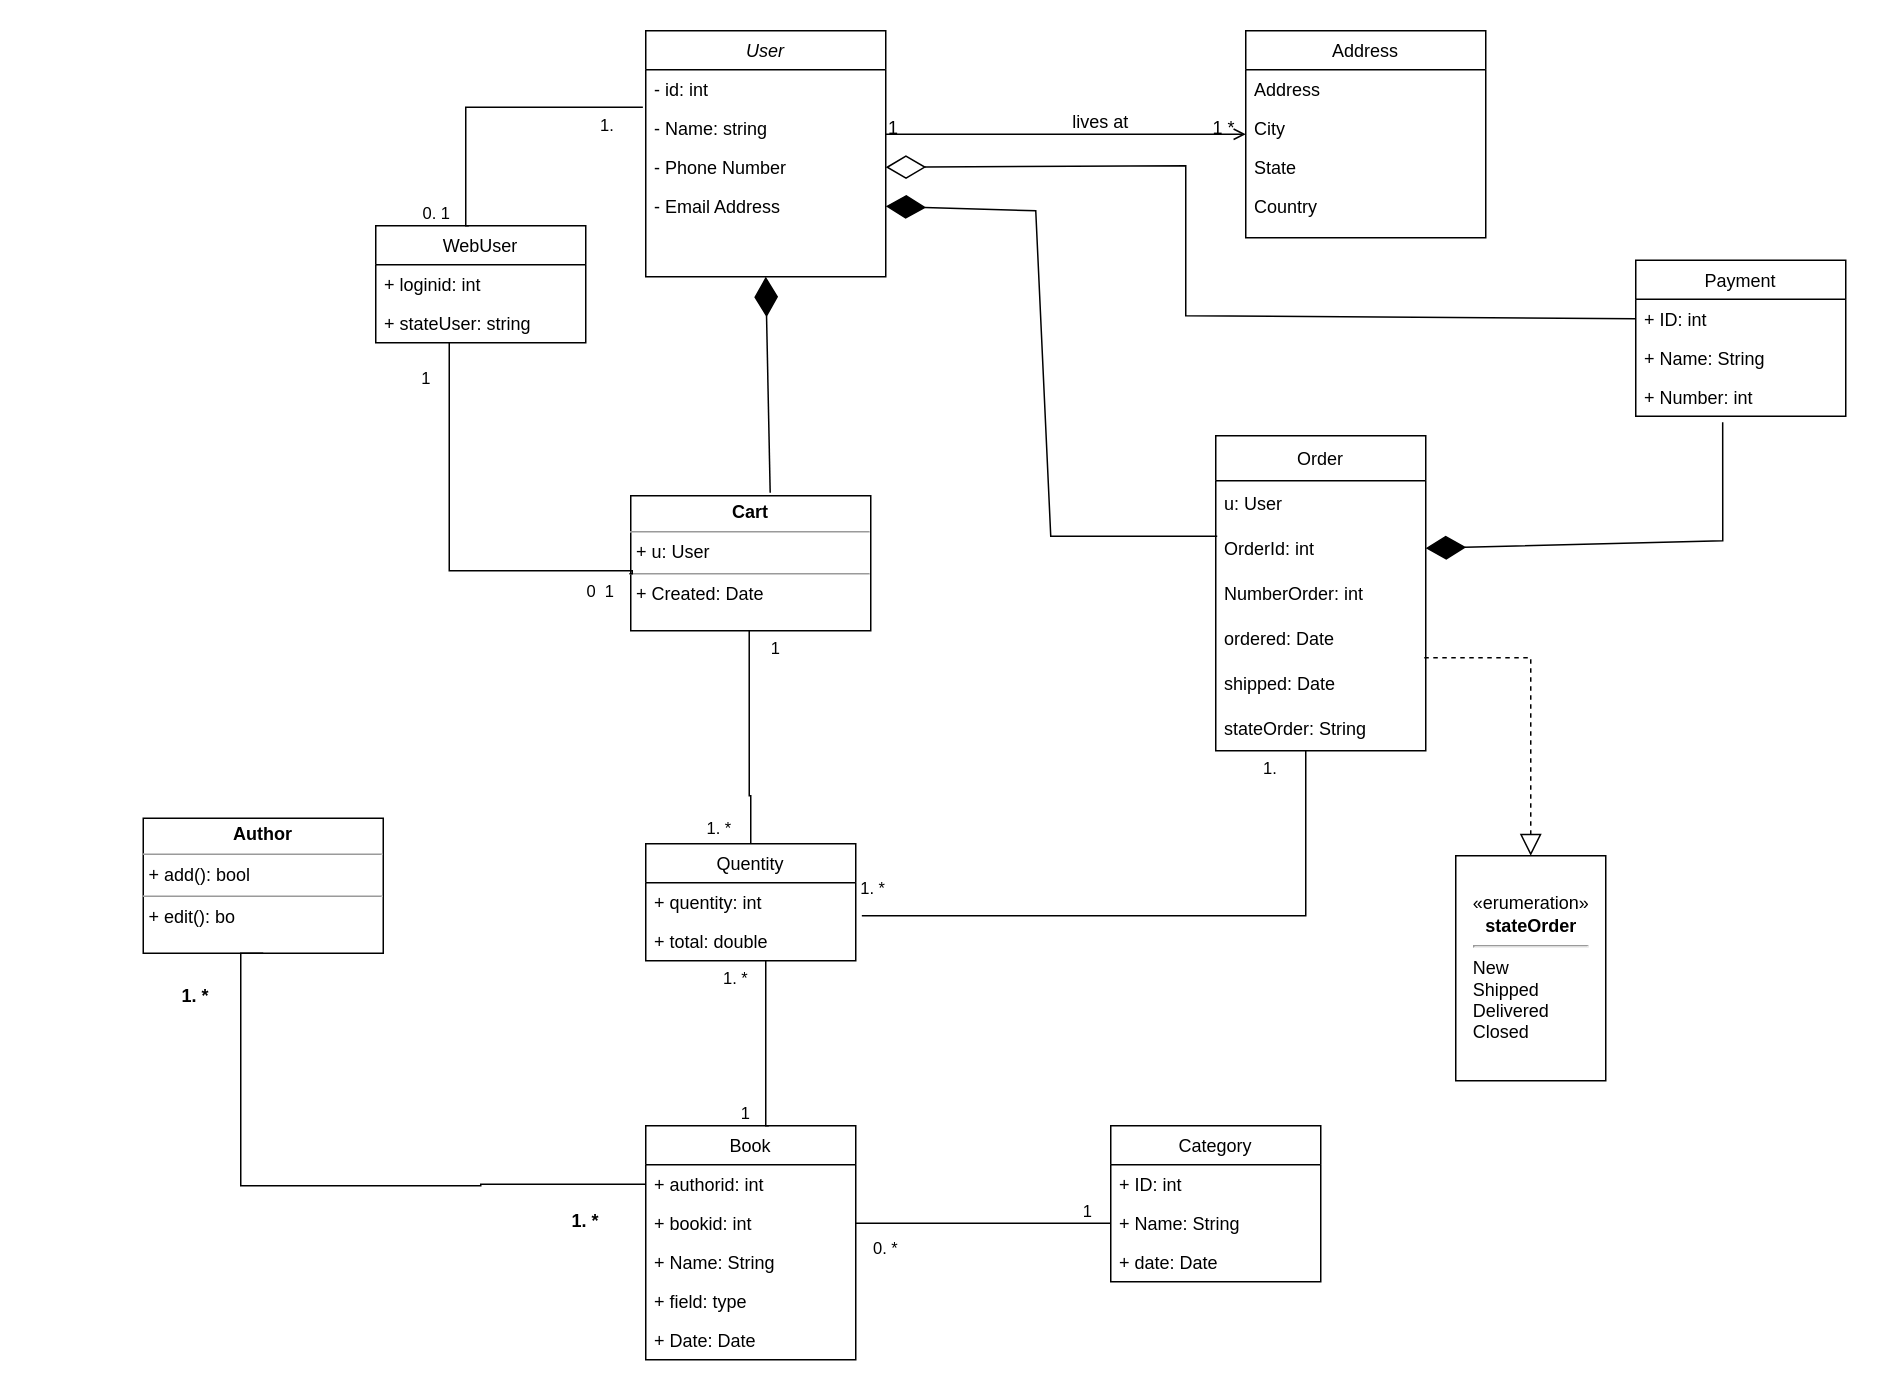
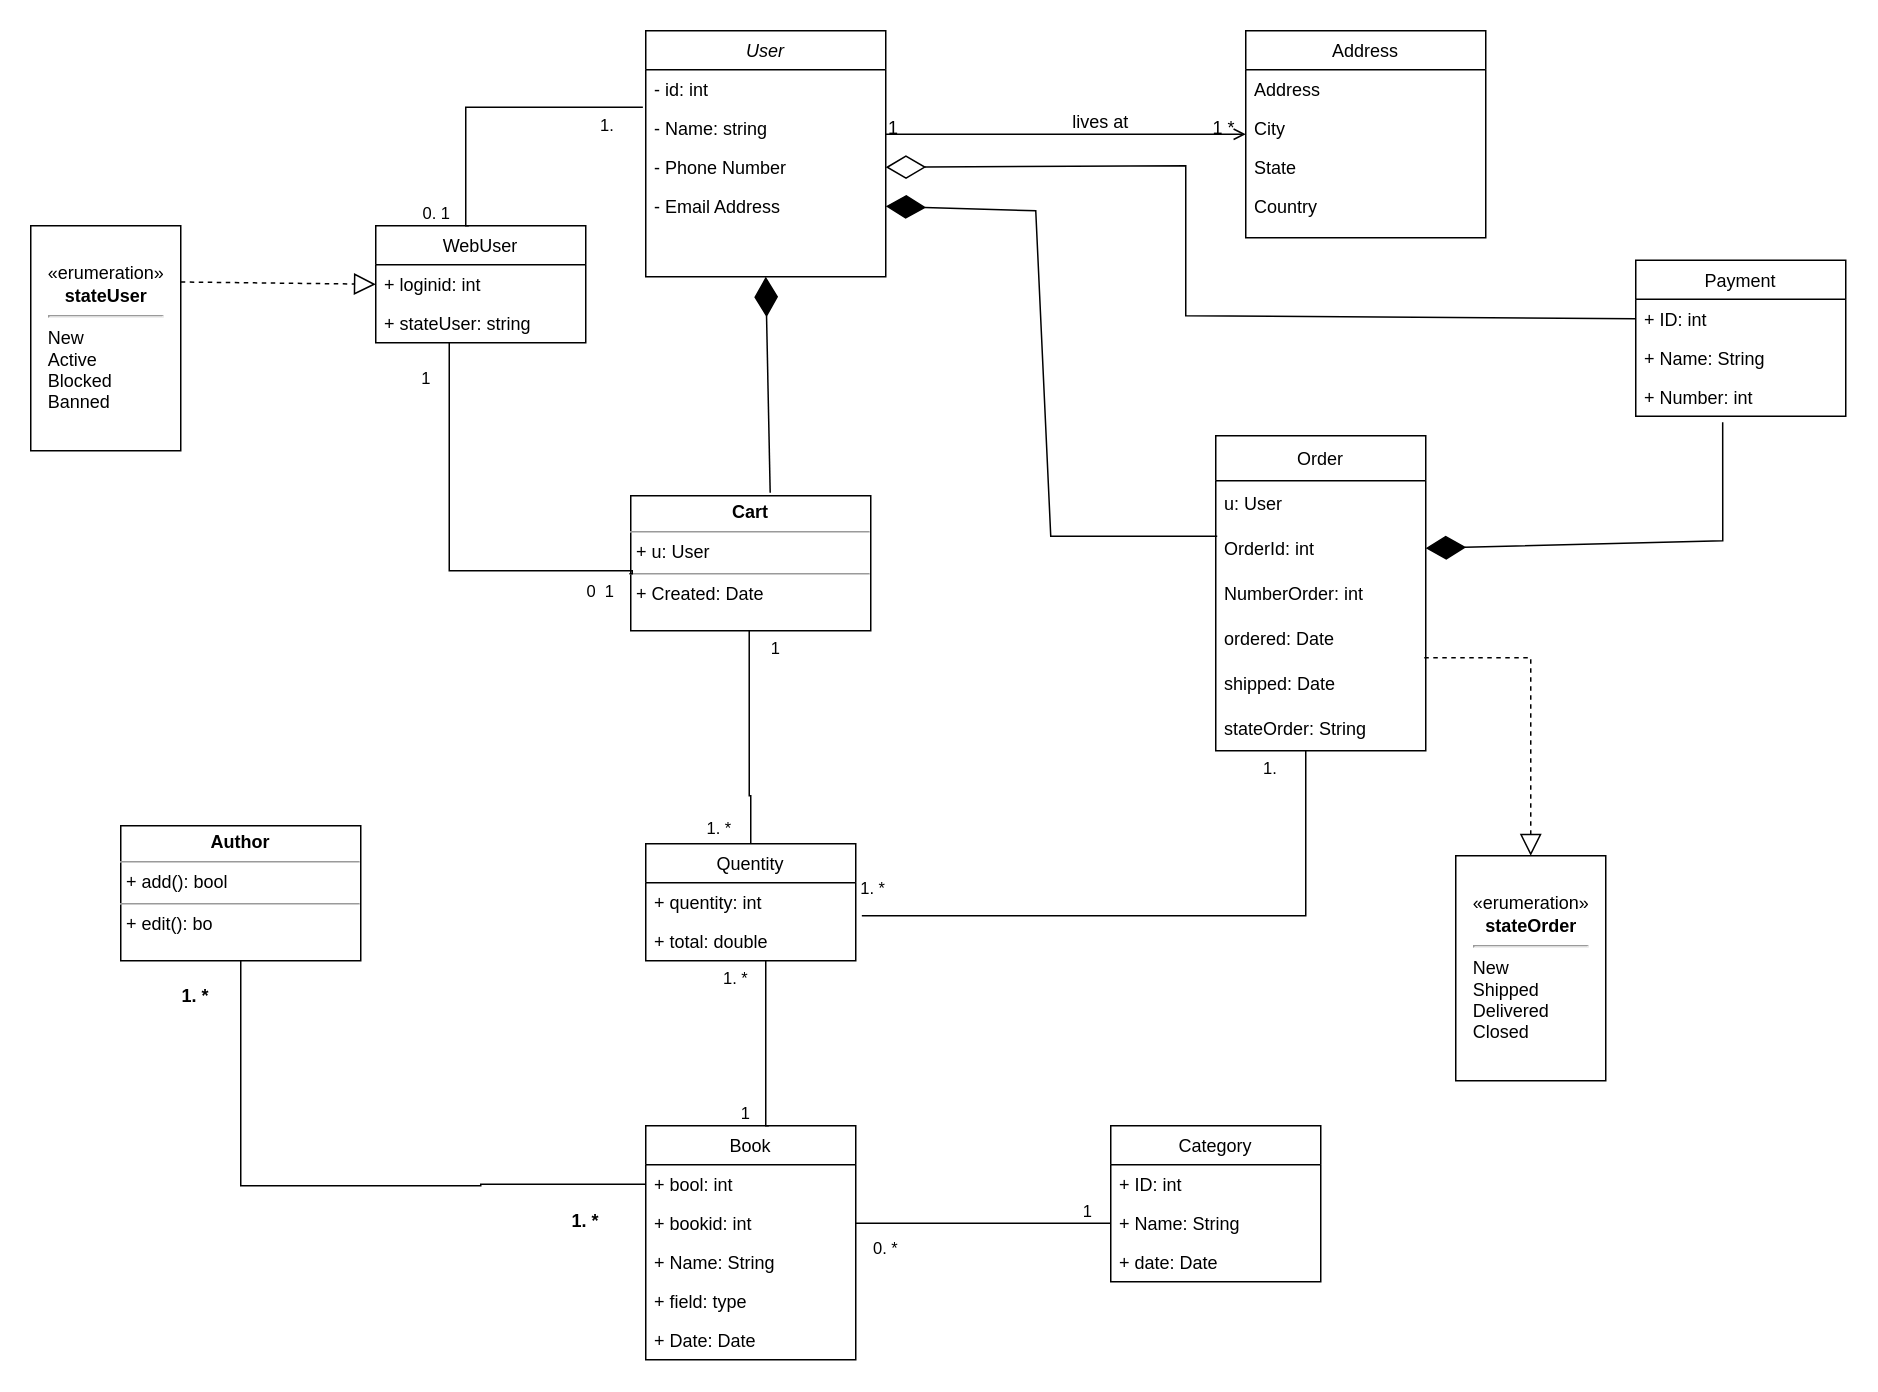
edge "«erumeration» stateUser New Active Blocked Banned" -> "+ loginid: int": added
node "«erumeration» stateUser New Active Blocked Banned": added
node "Author + add(): bool + edit(): bo": moved (263, 886) -> (241, 893)
node "+ authorid: int": label "+ authorid: int" -> "+ bool: int"
